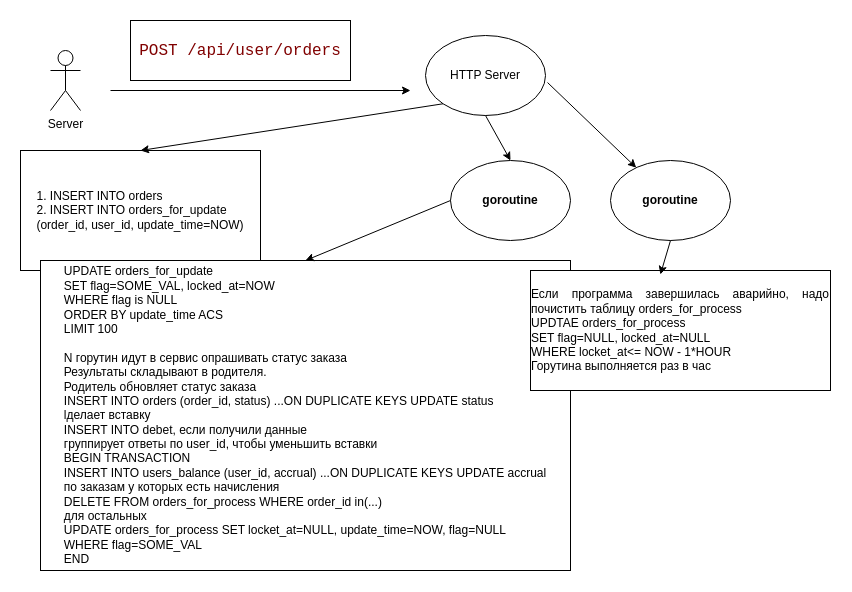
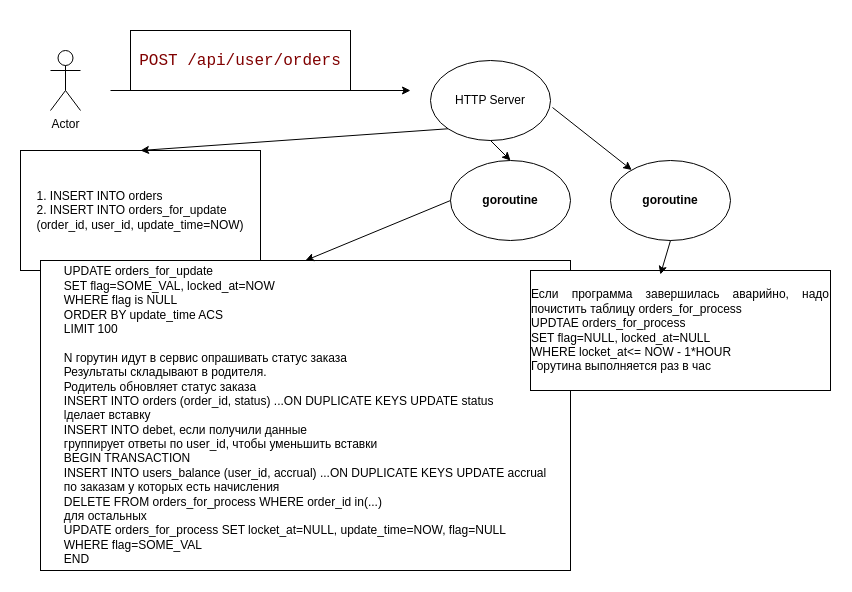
node "POST /api/user/orders": moved (241, 51) -> (241, 61)
node "HTTP Server": moved (486, 76) -> (491, 101)
node "Server": label "Server" -> "Actor"
